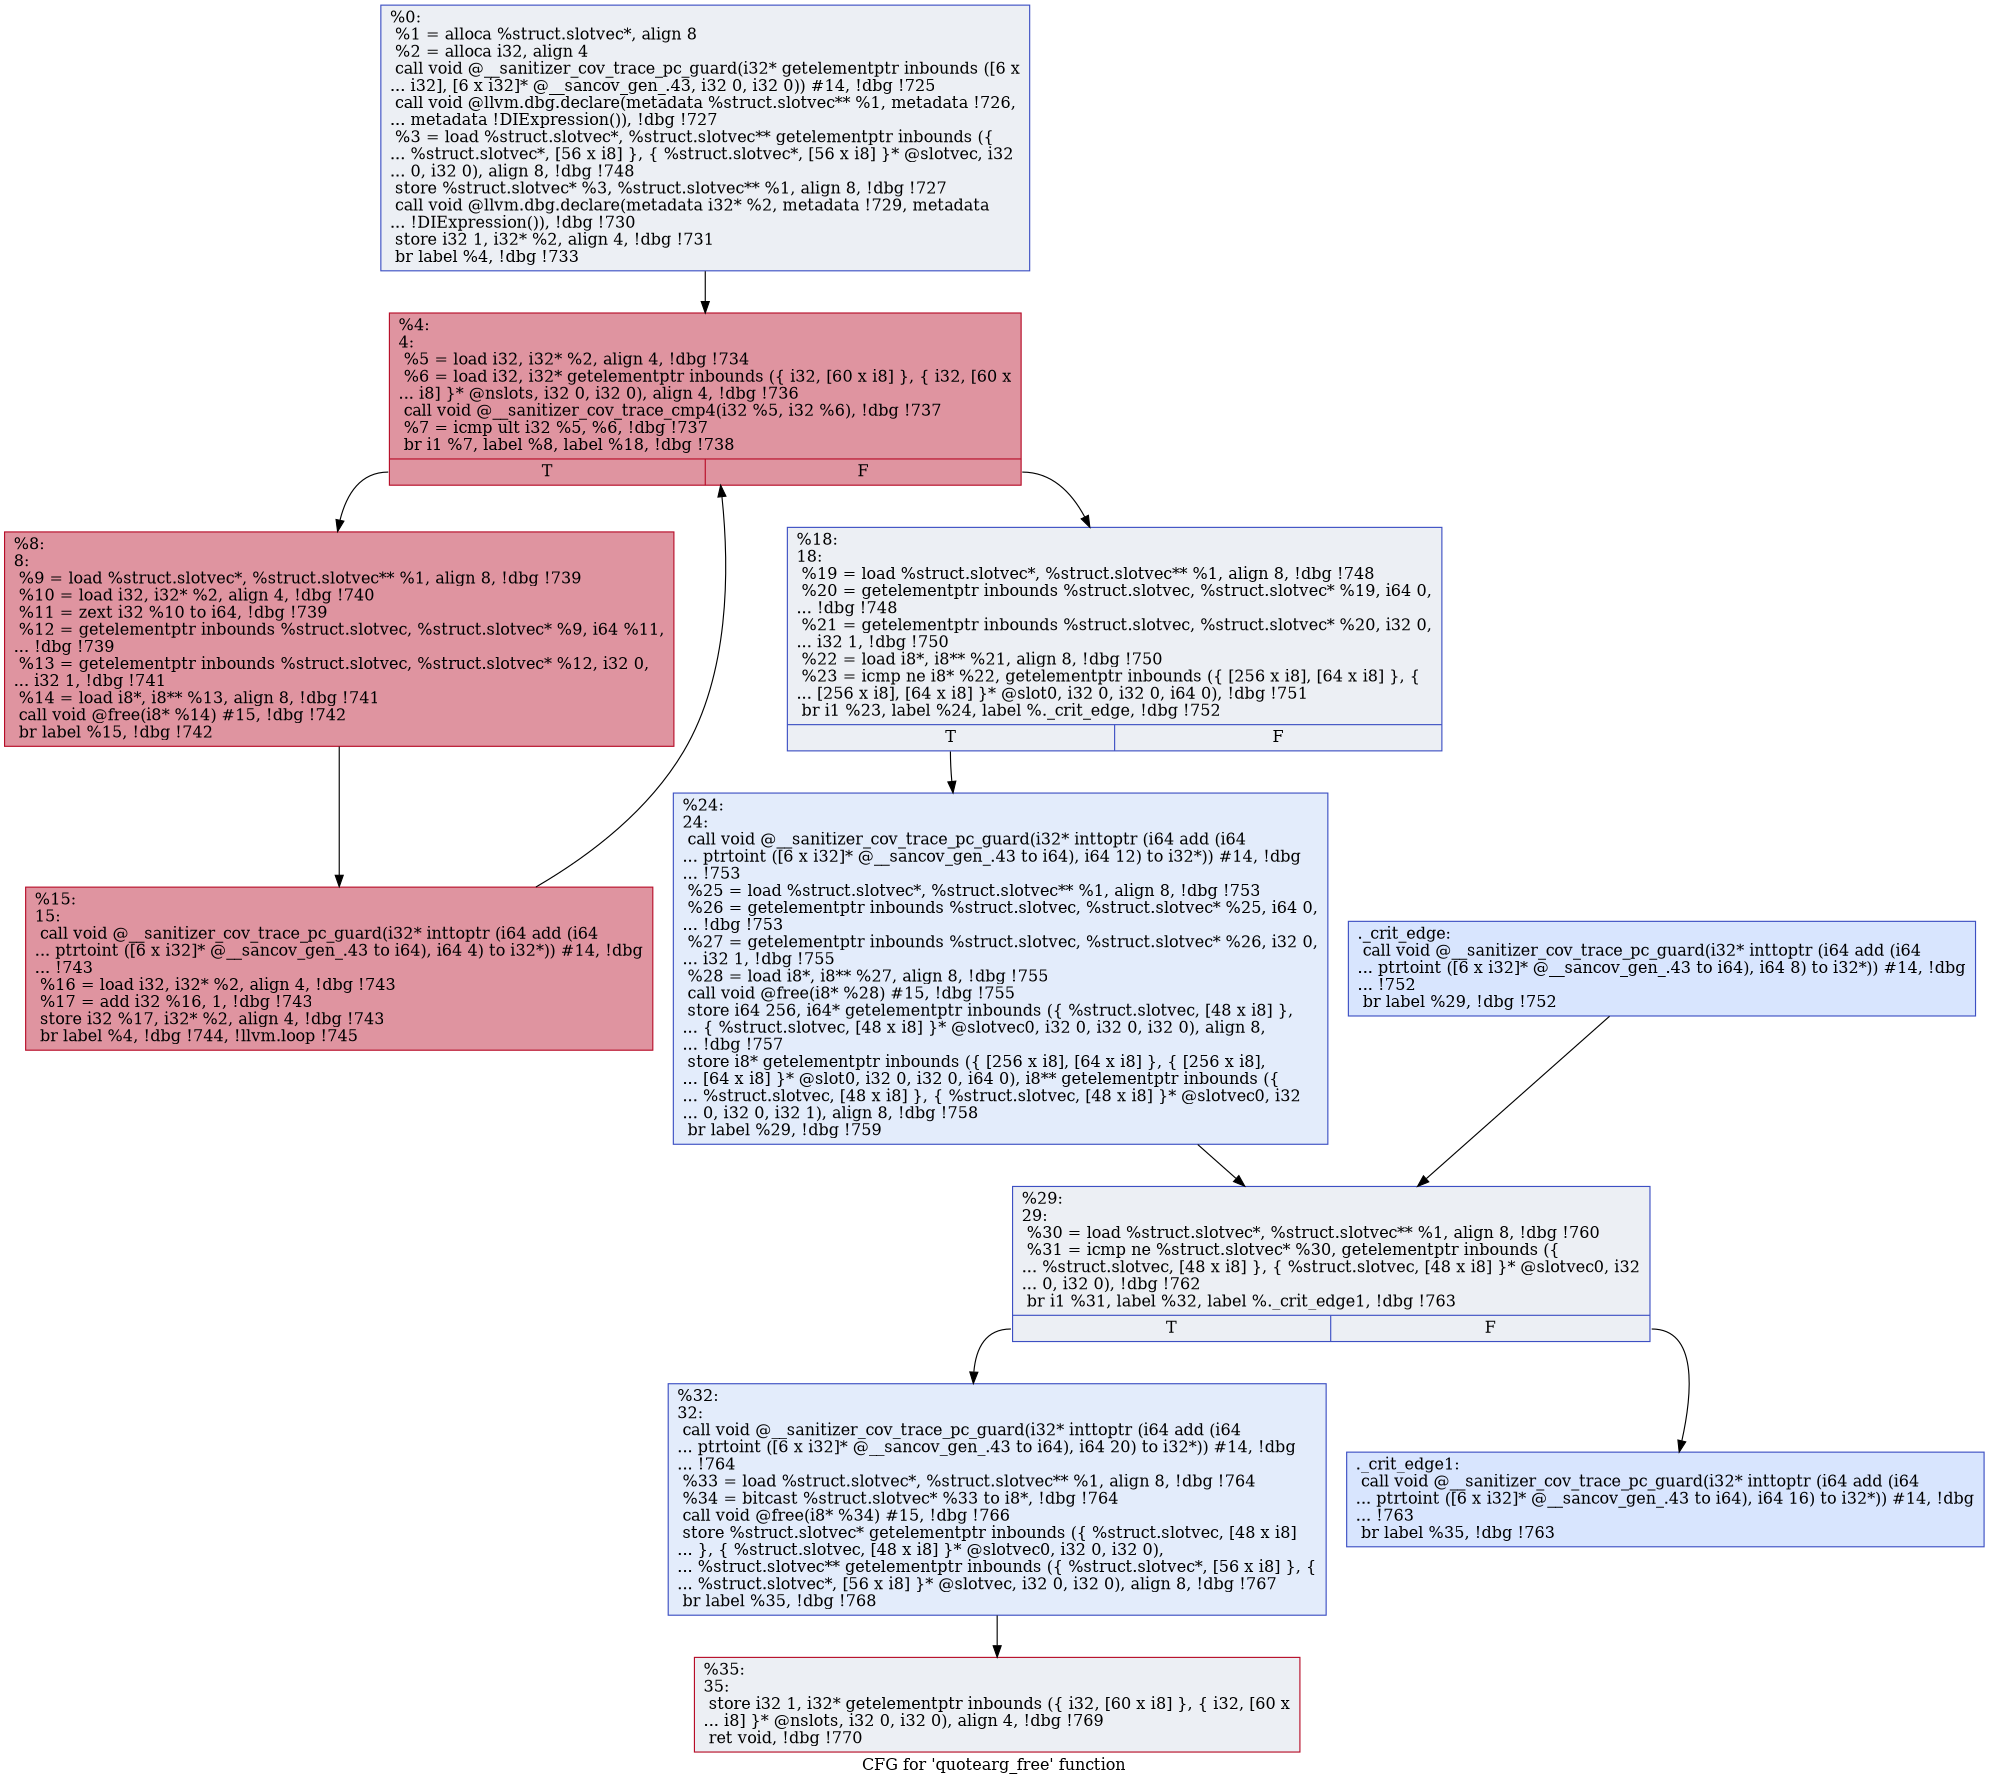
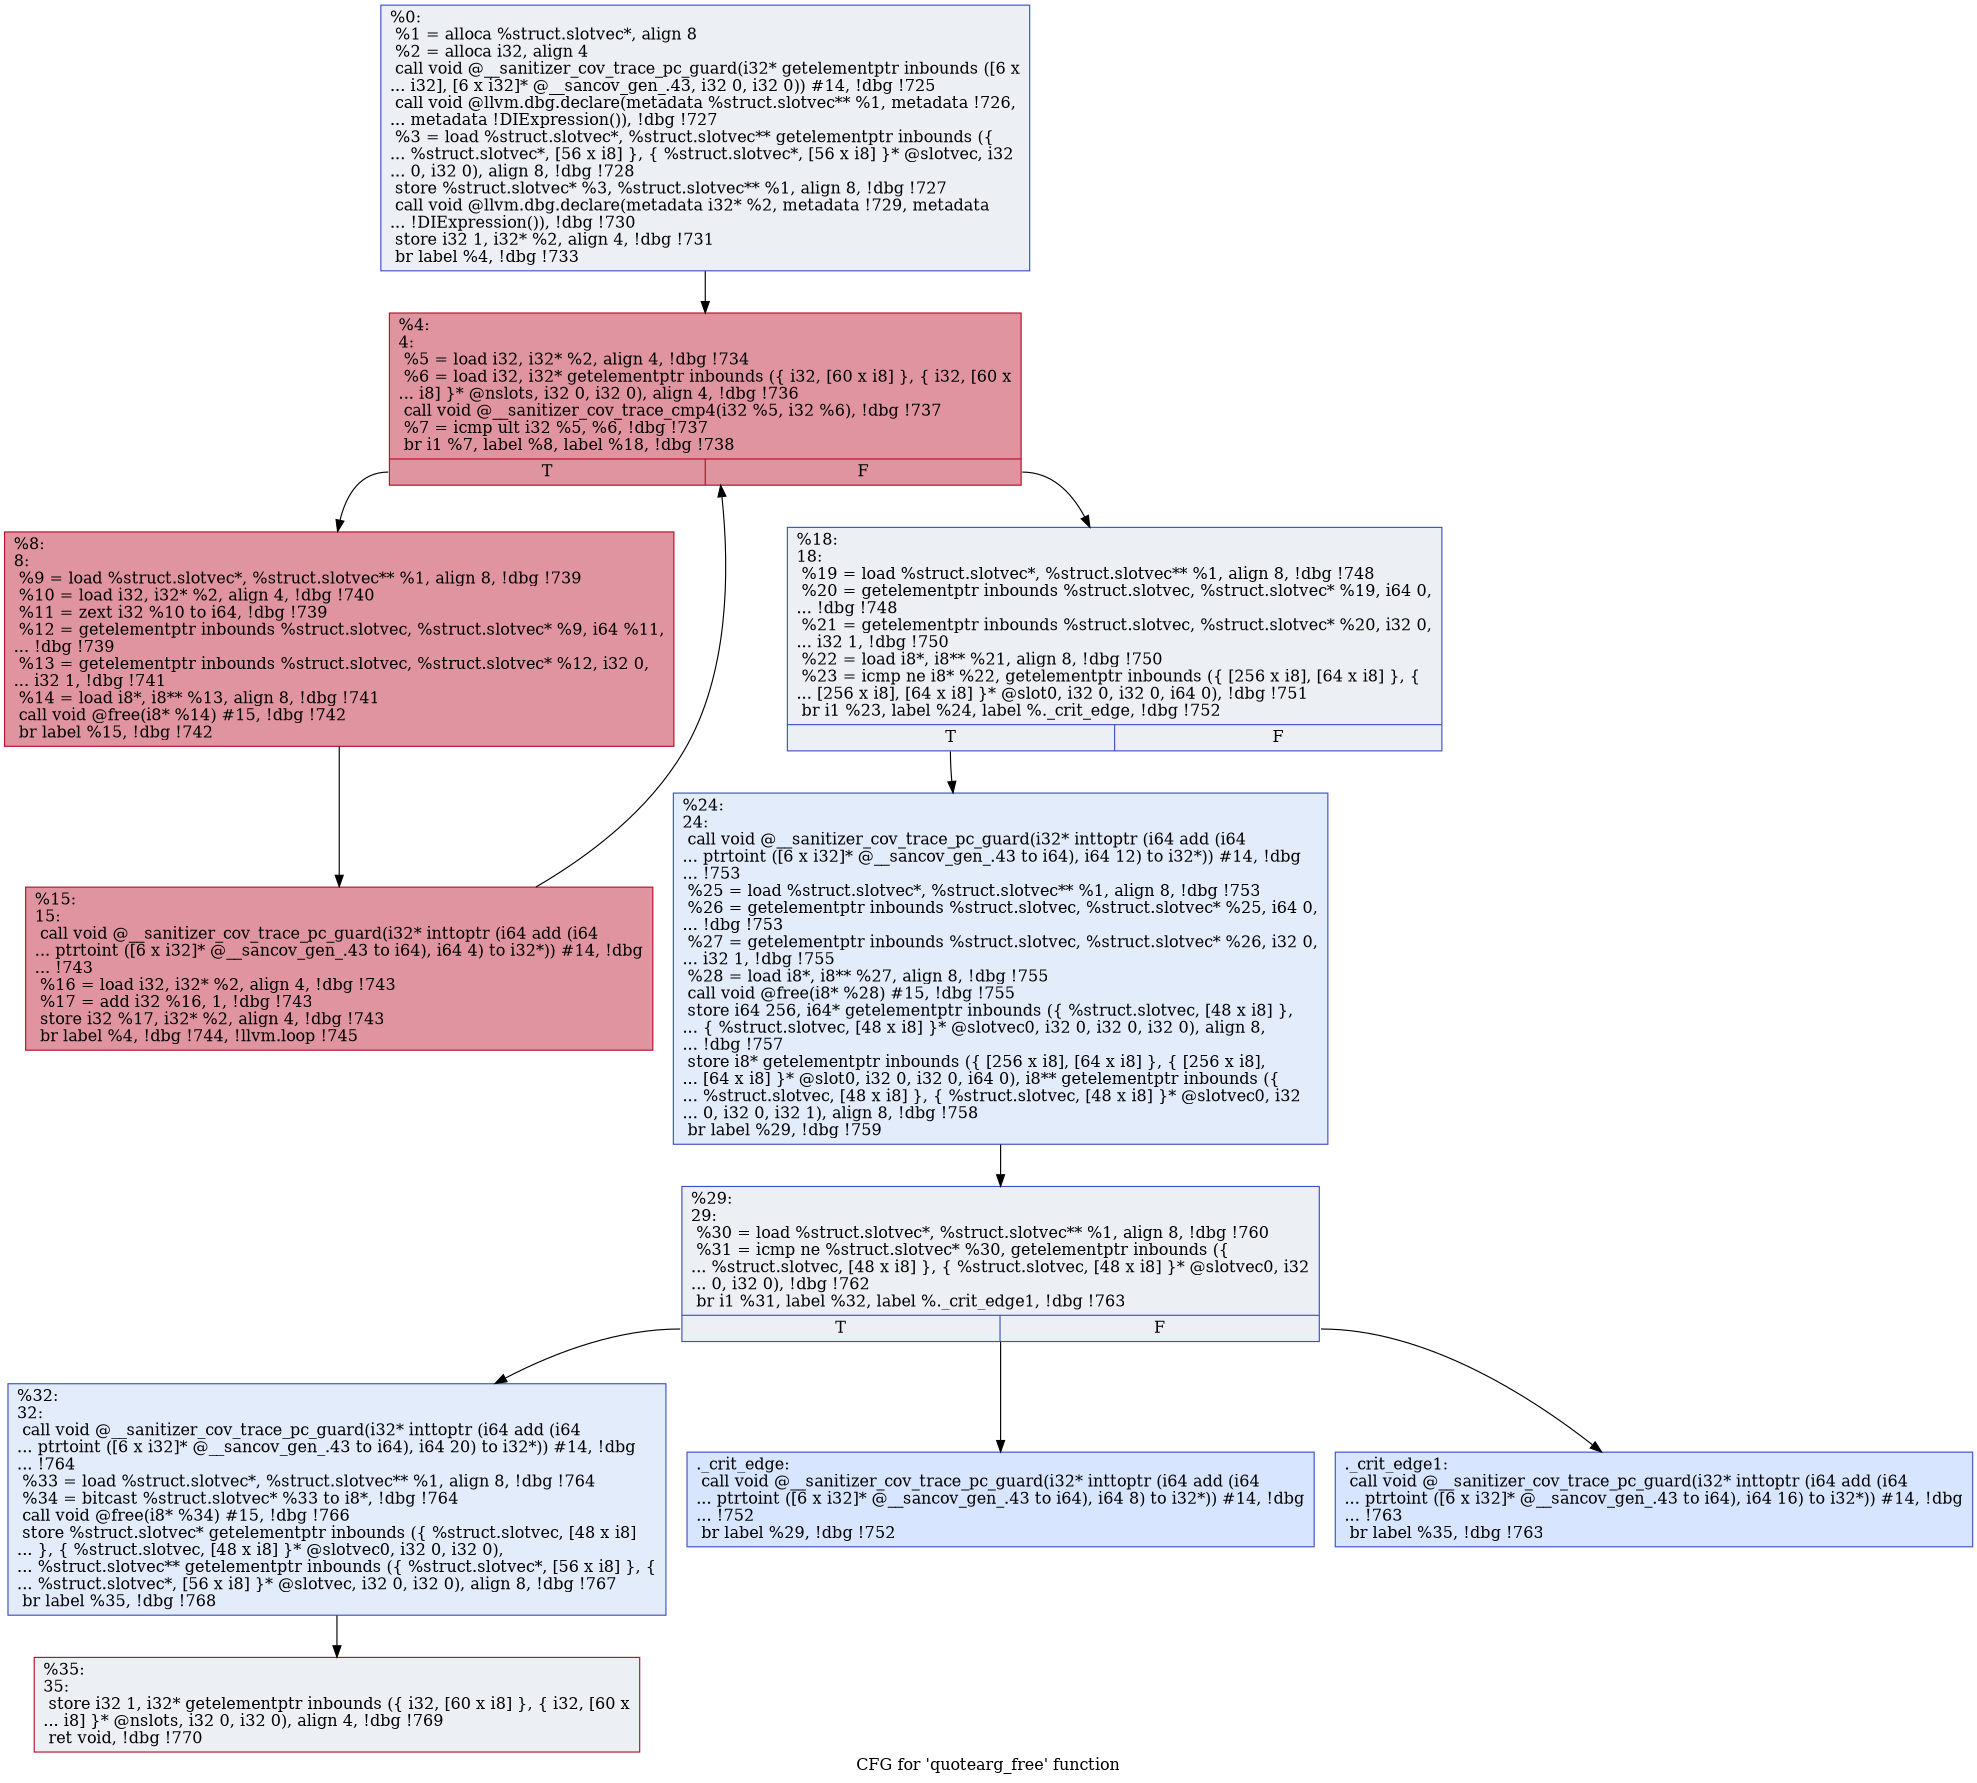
node "%0:": text "... 0, i32 0), align 8, !dbg !748" -> "... 0, i32 0), align 8, !dbg !728"
edge "._crit_edge:" -> "%29:": reversed
